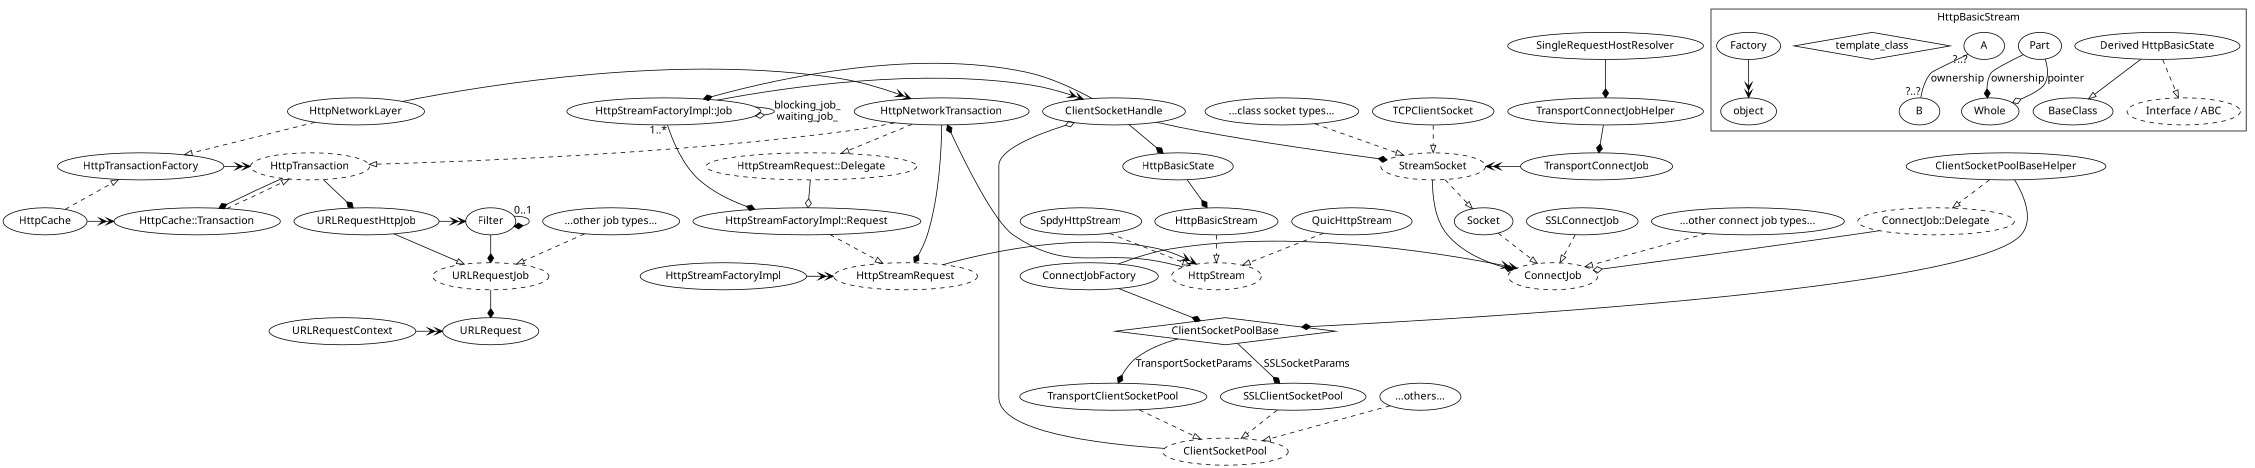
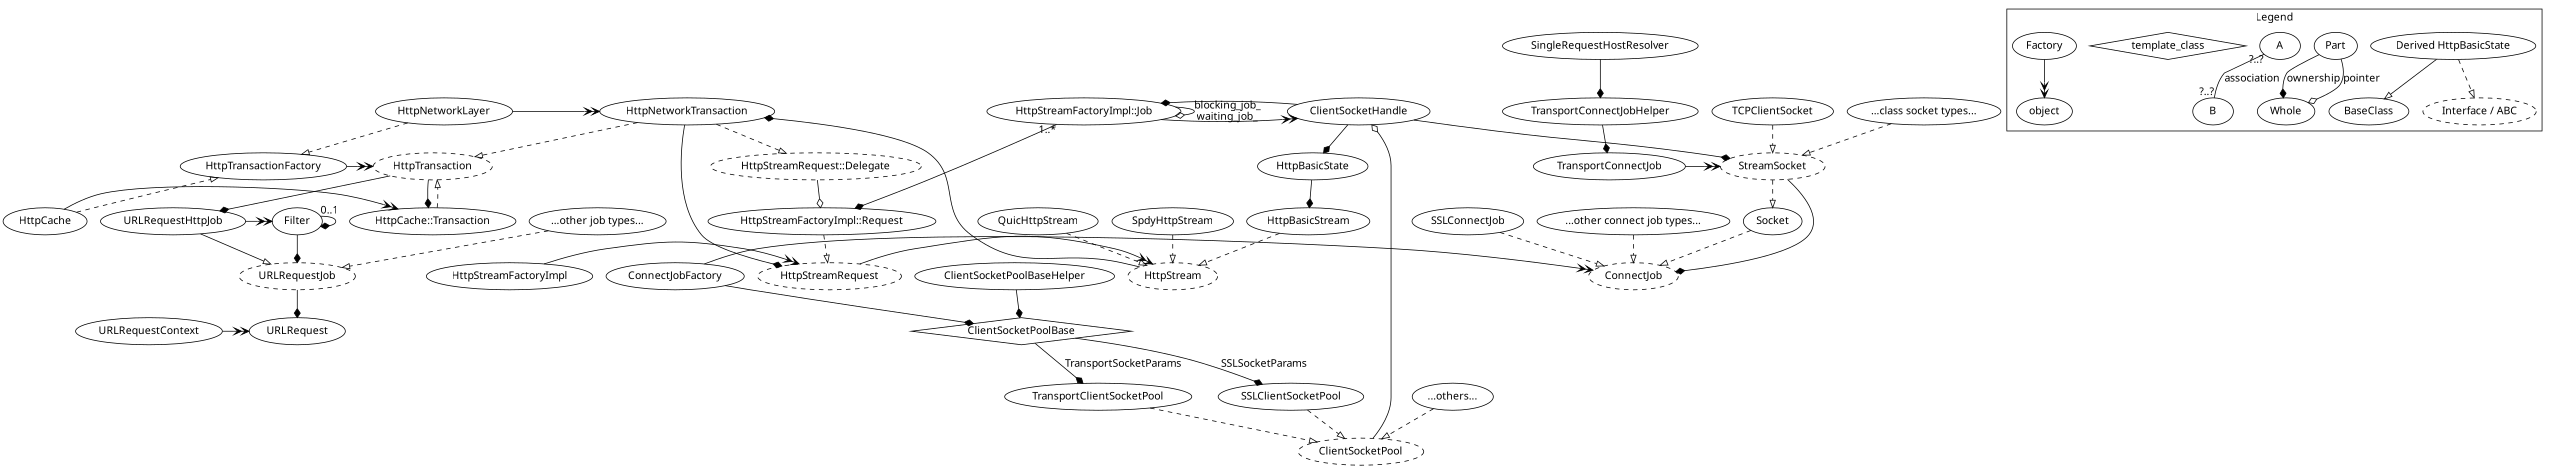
cluster "HttpBasicStream": label "HttpBasicStream" -> "Legend"
edge "A" -- "B": label "ownership" -> "association"
node "ConnectJob::Delegate": removed
